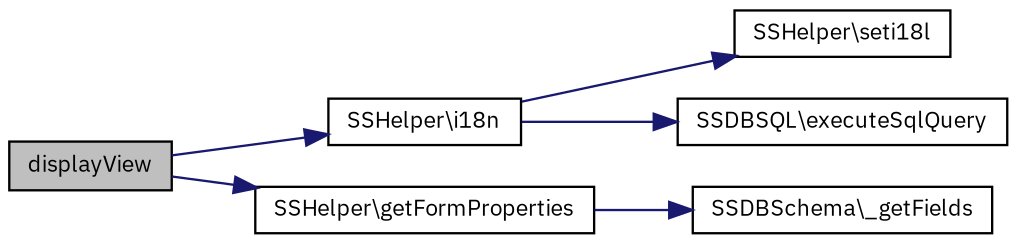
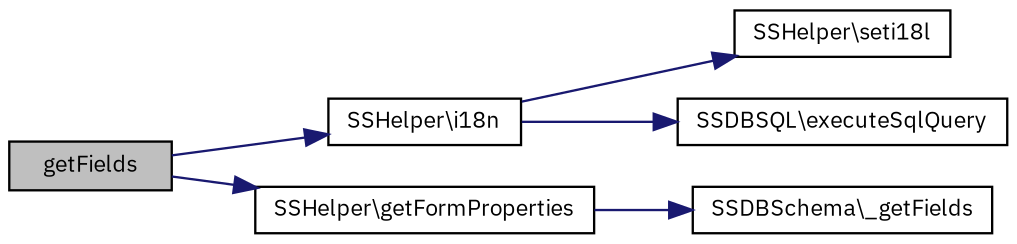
node "displayView": label "displayView" -> "getFields"
